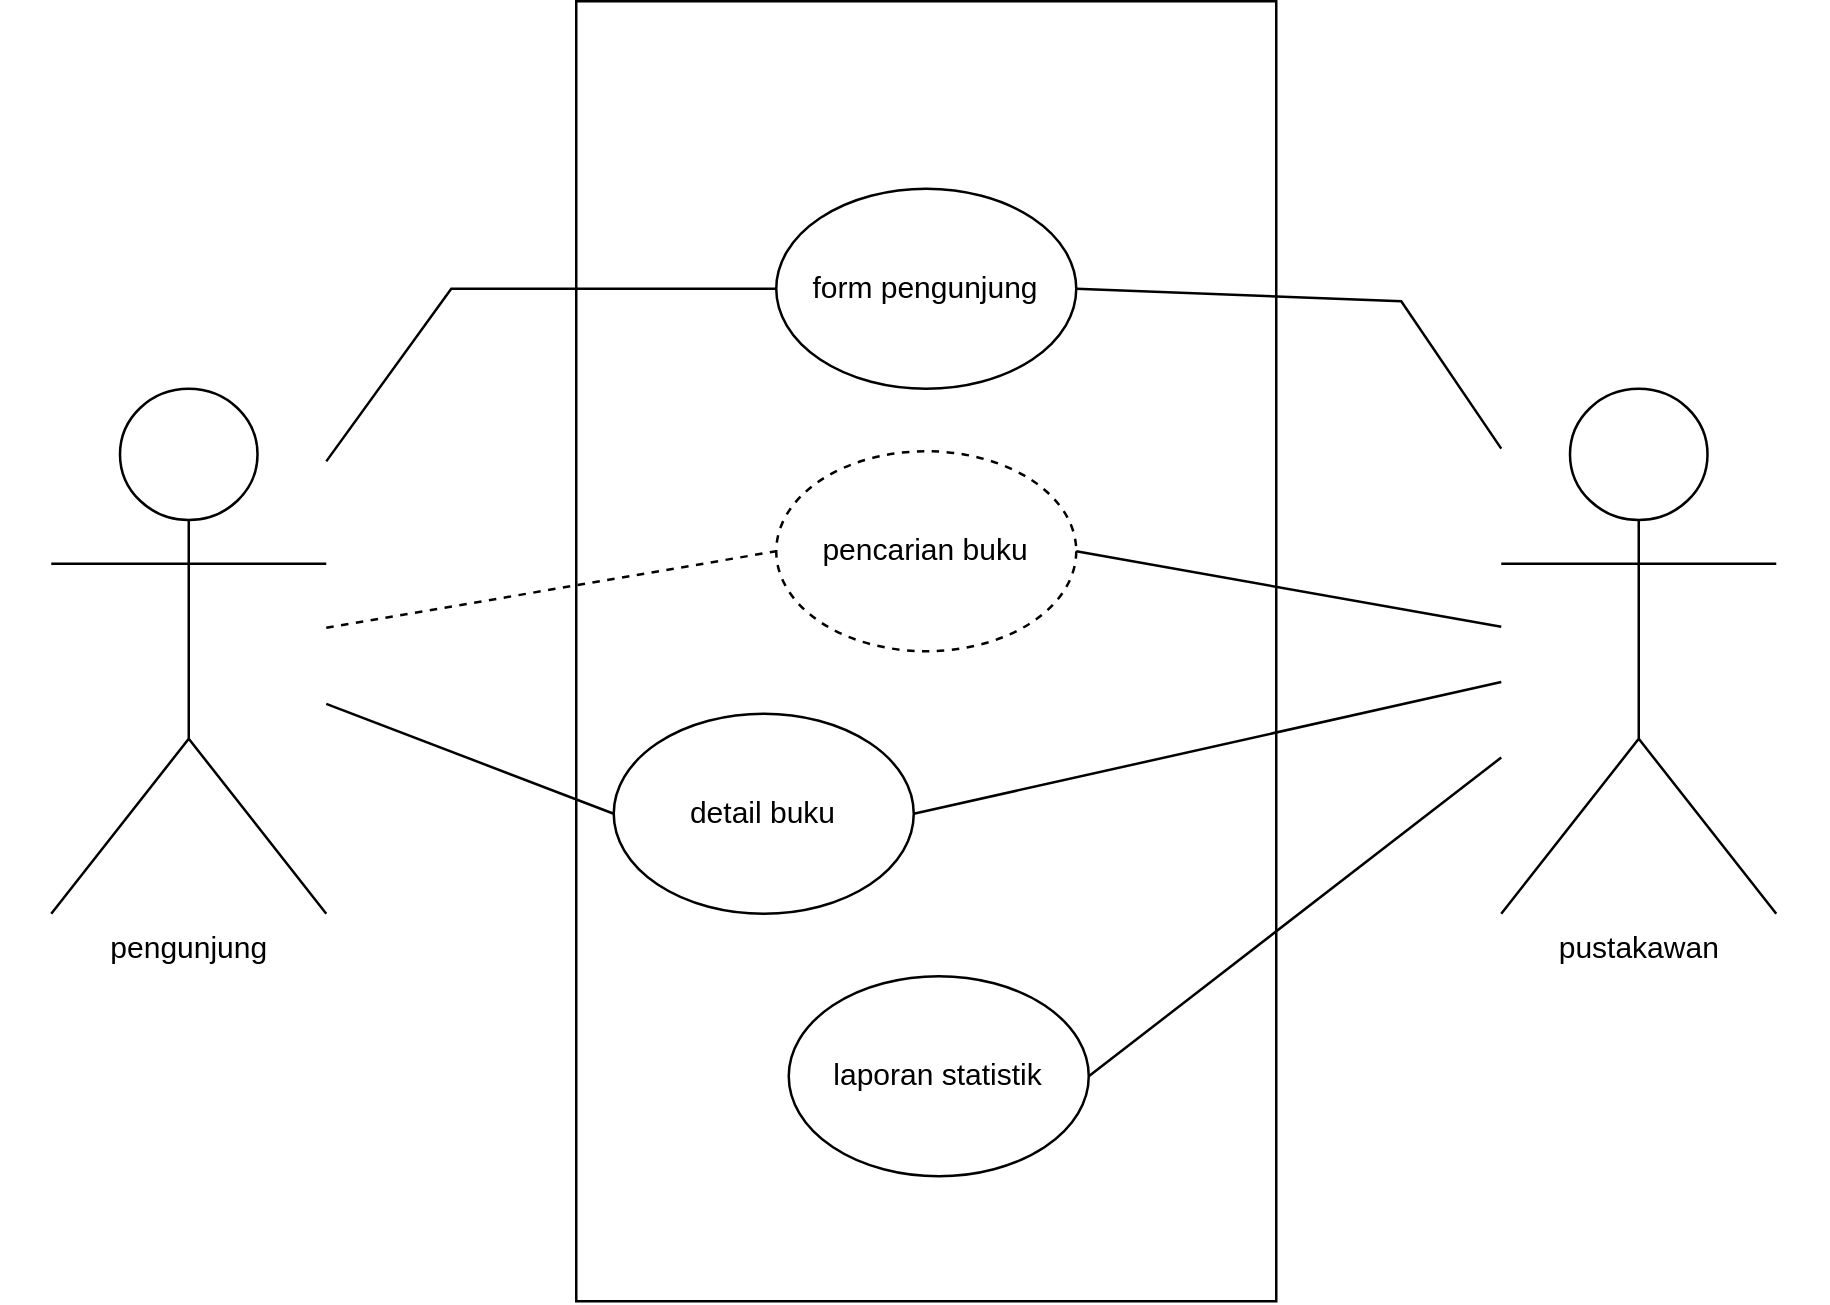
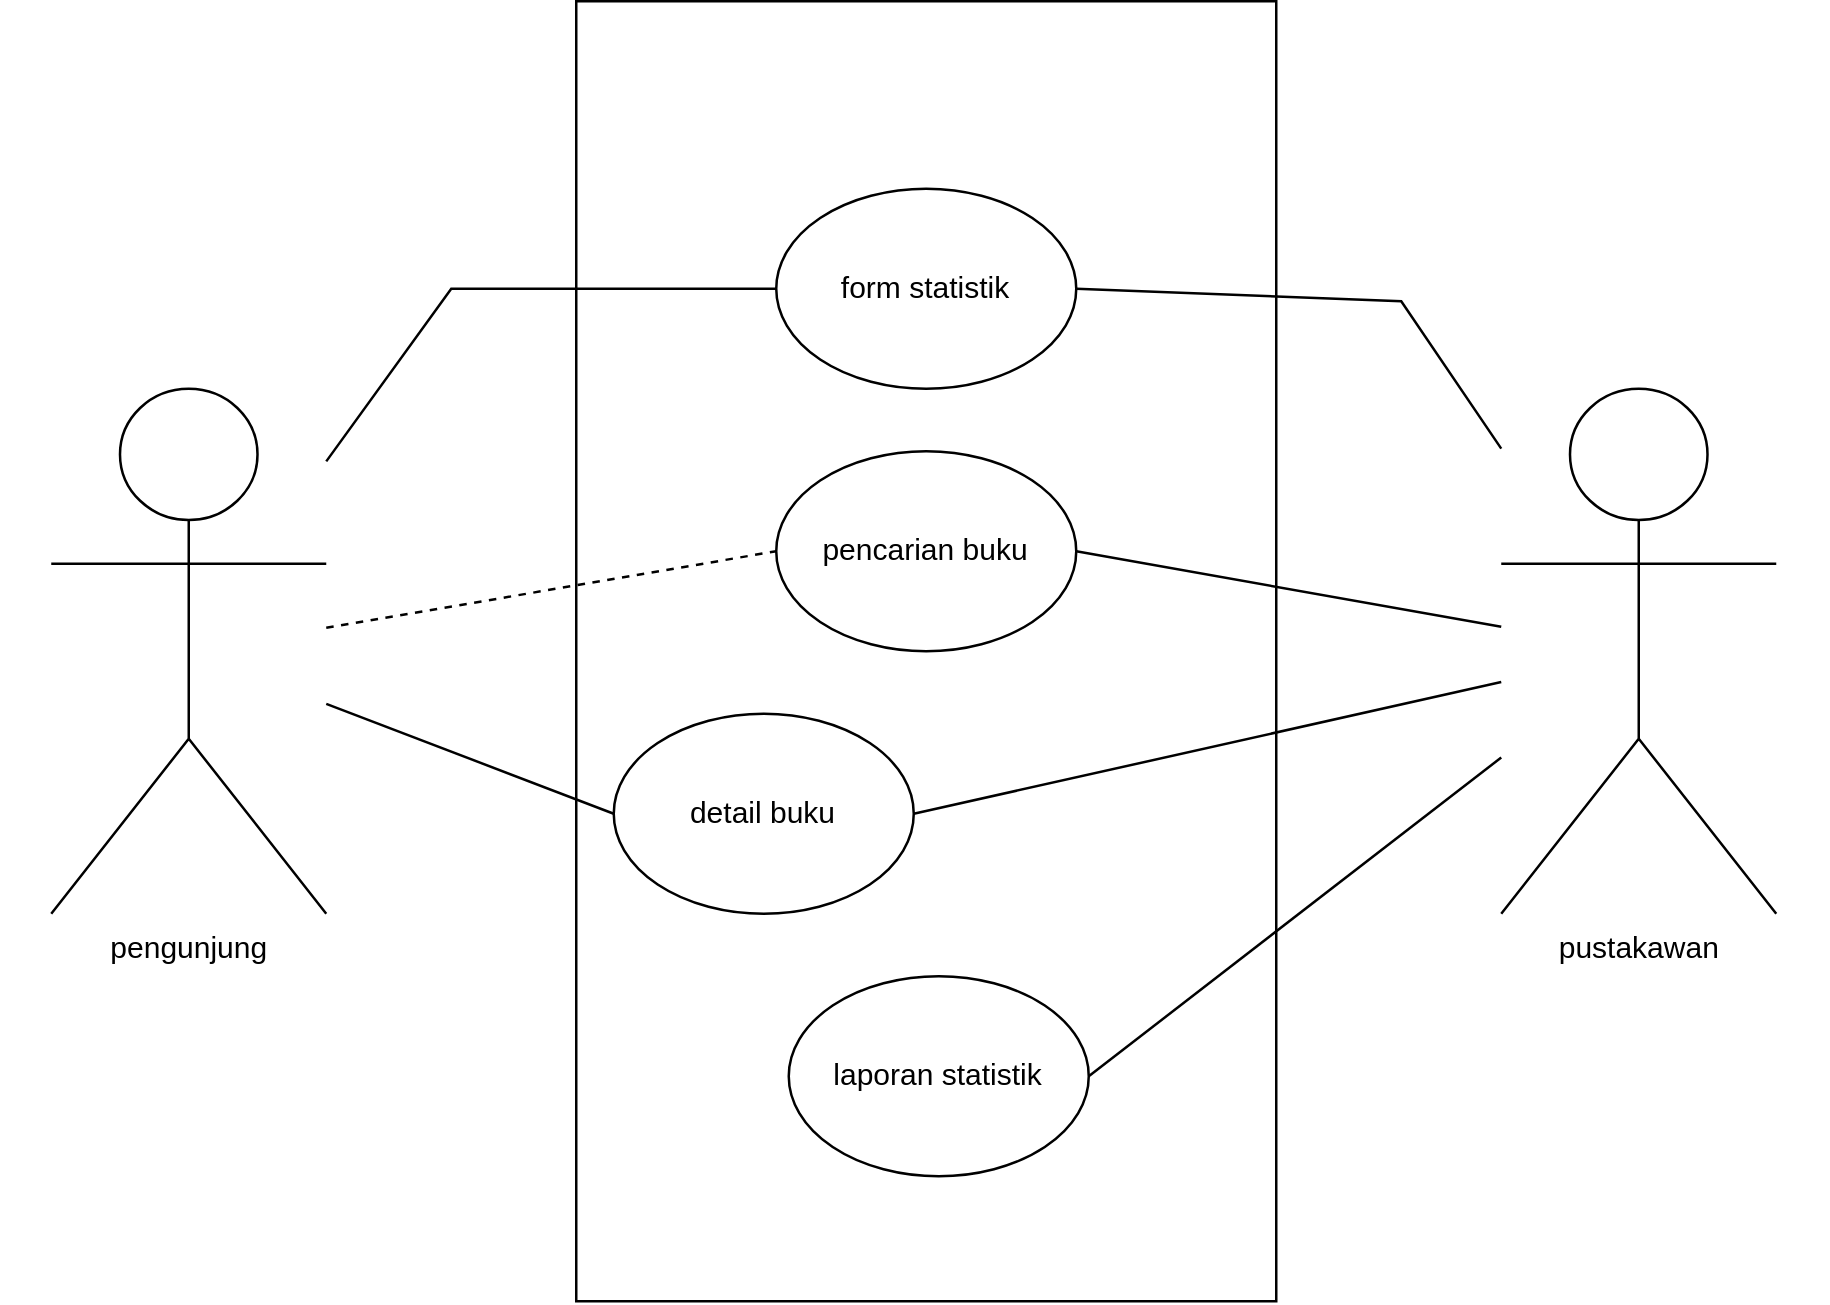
node "form pengunjung": label "form pengunjung" -> "form statistik"
node "pencarian buku": style dashed -> solid
